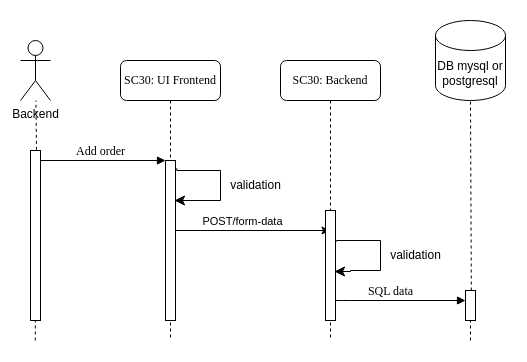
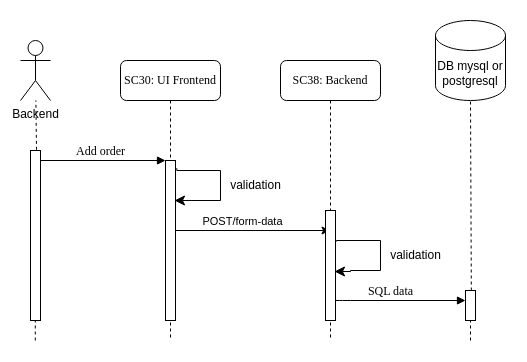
node "SC30: Backend": label "SC30: Backend" -> "SC38: Backend"
